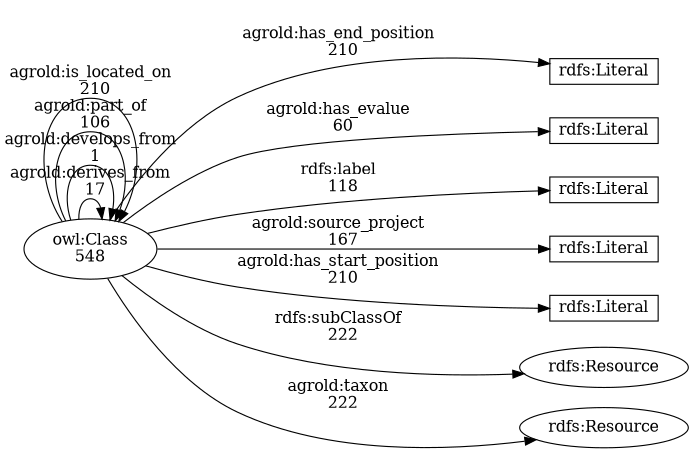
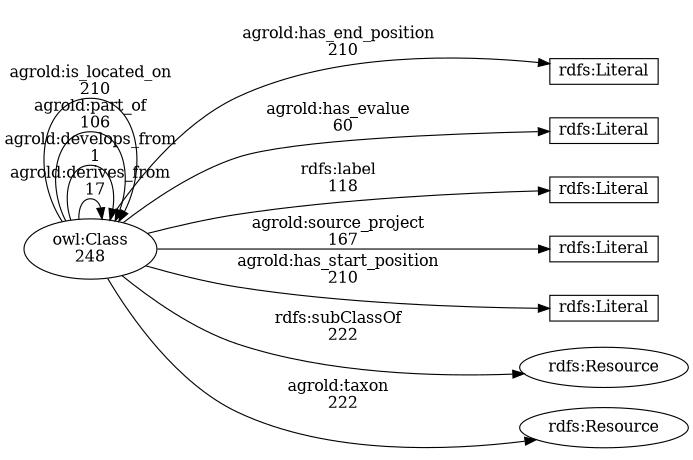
node "owl:Class 548": label "owl:Class 548" -> "owl:Class 248"
